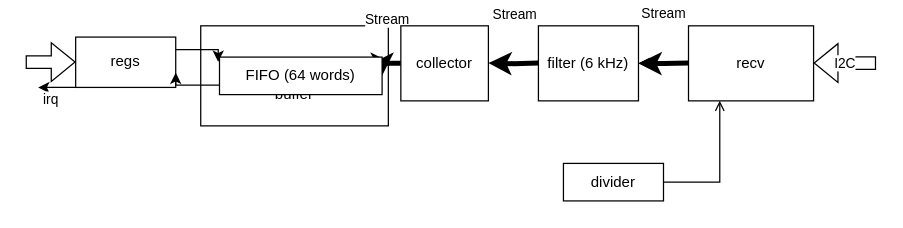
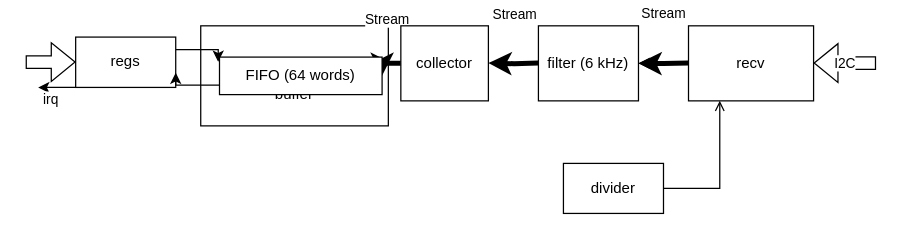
node "divider": size 100x38 -> 100x50
